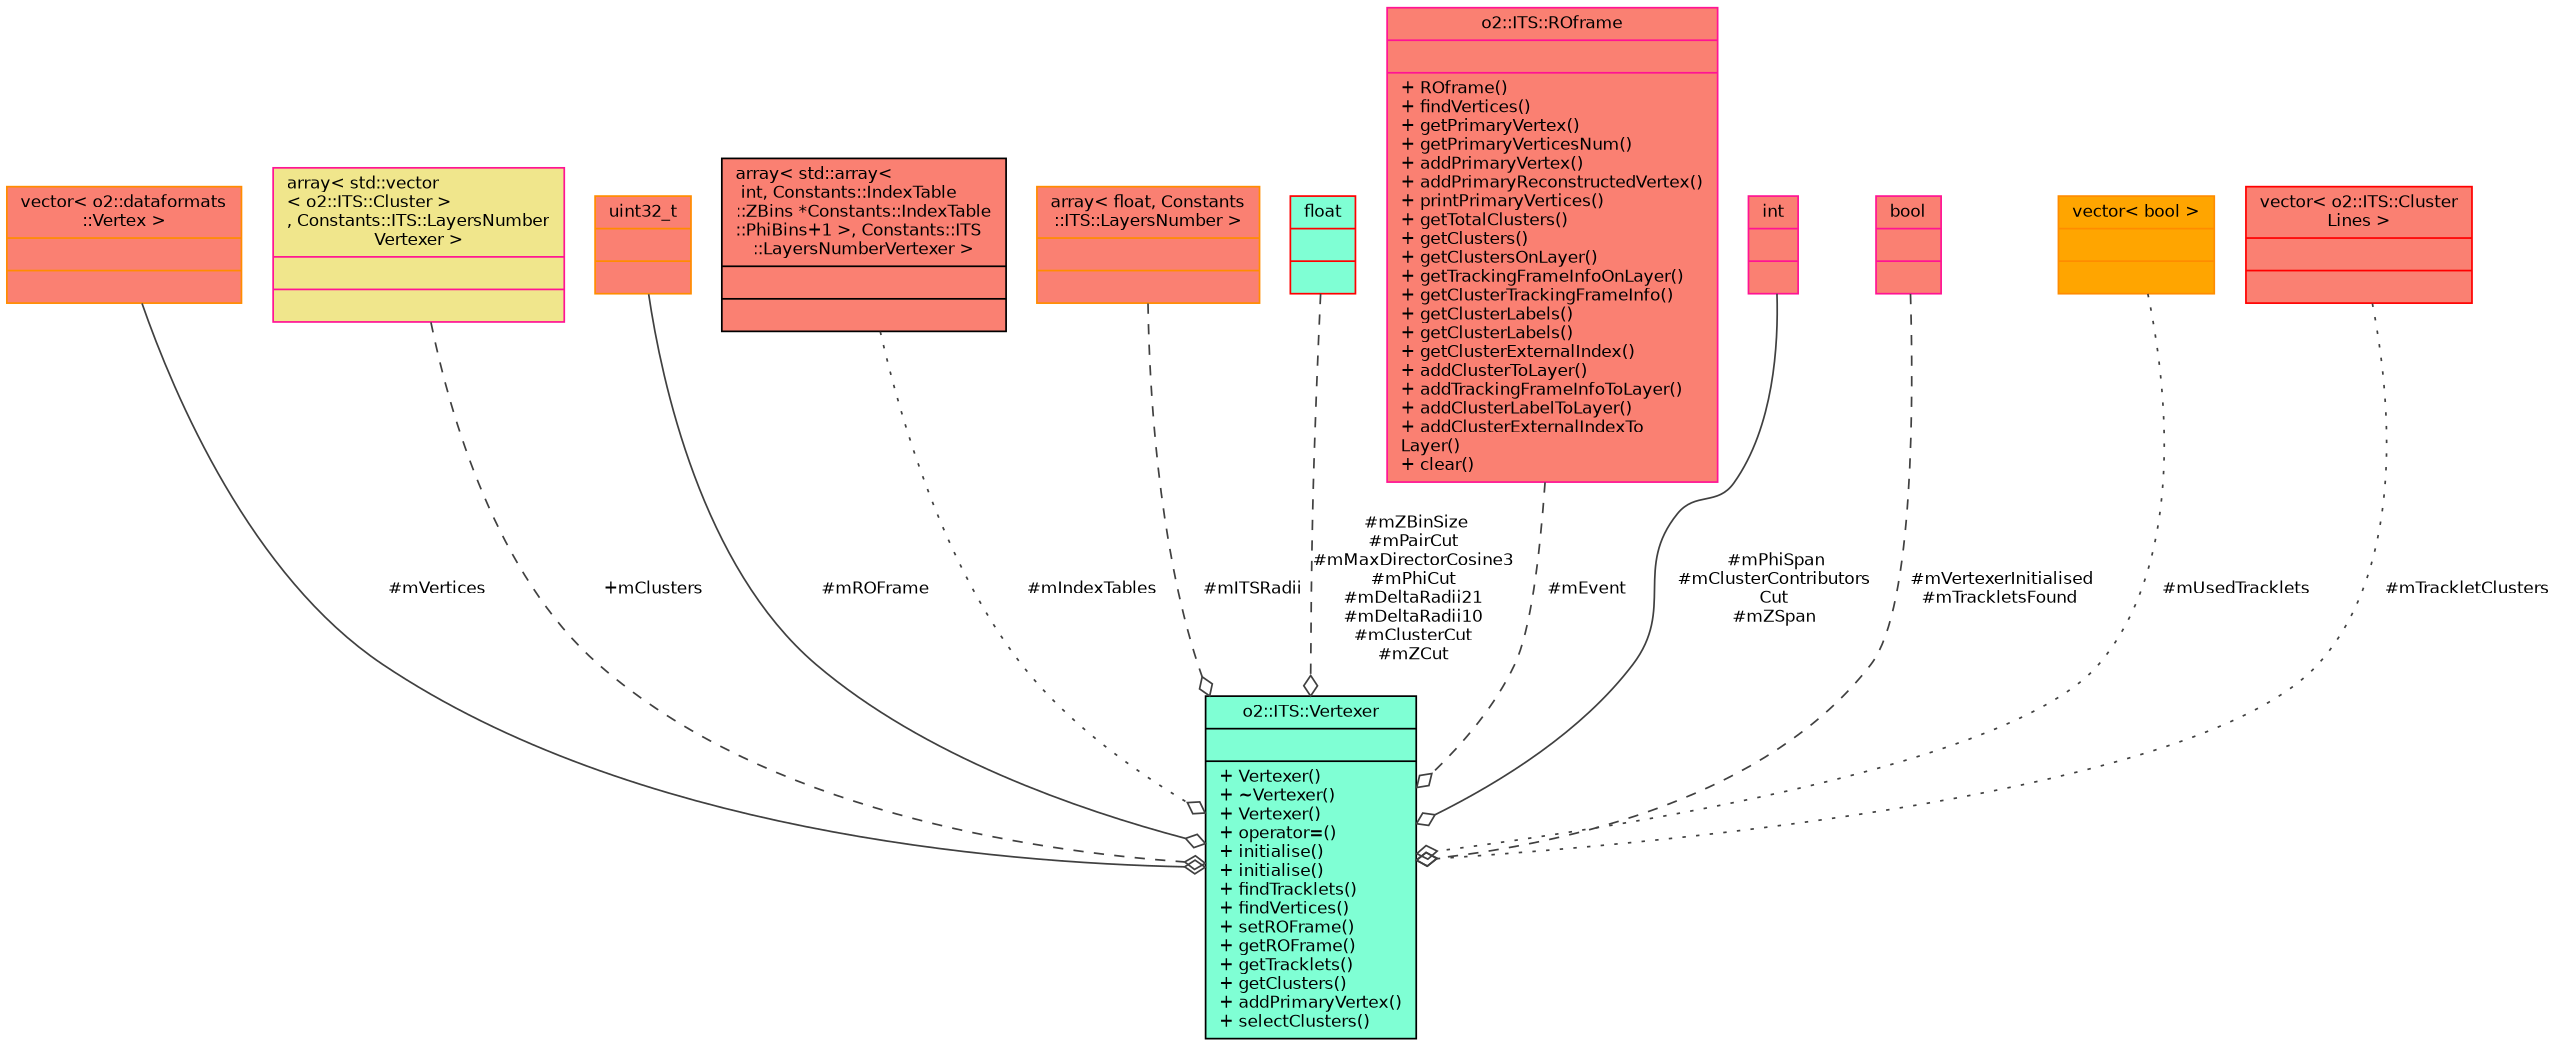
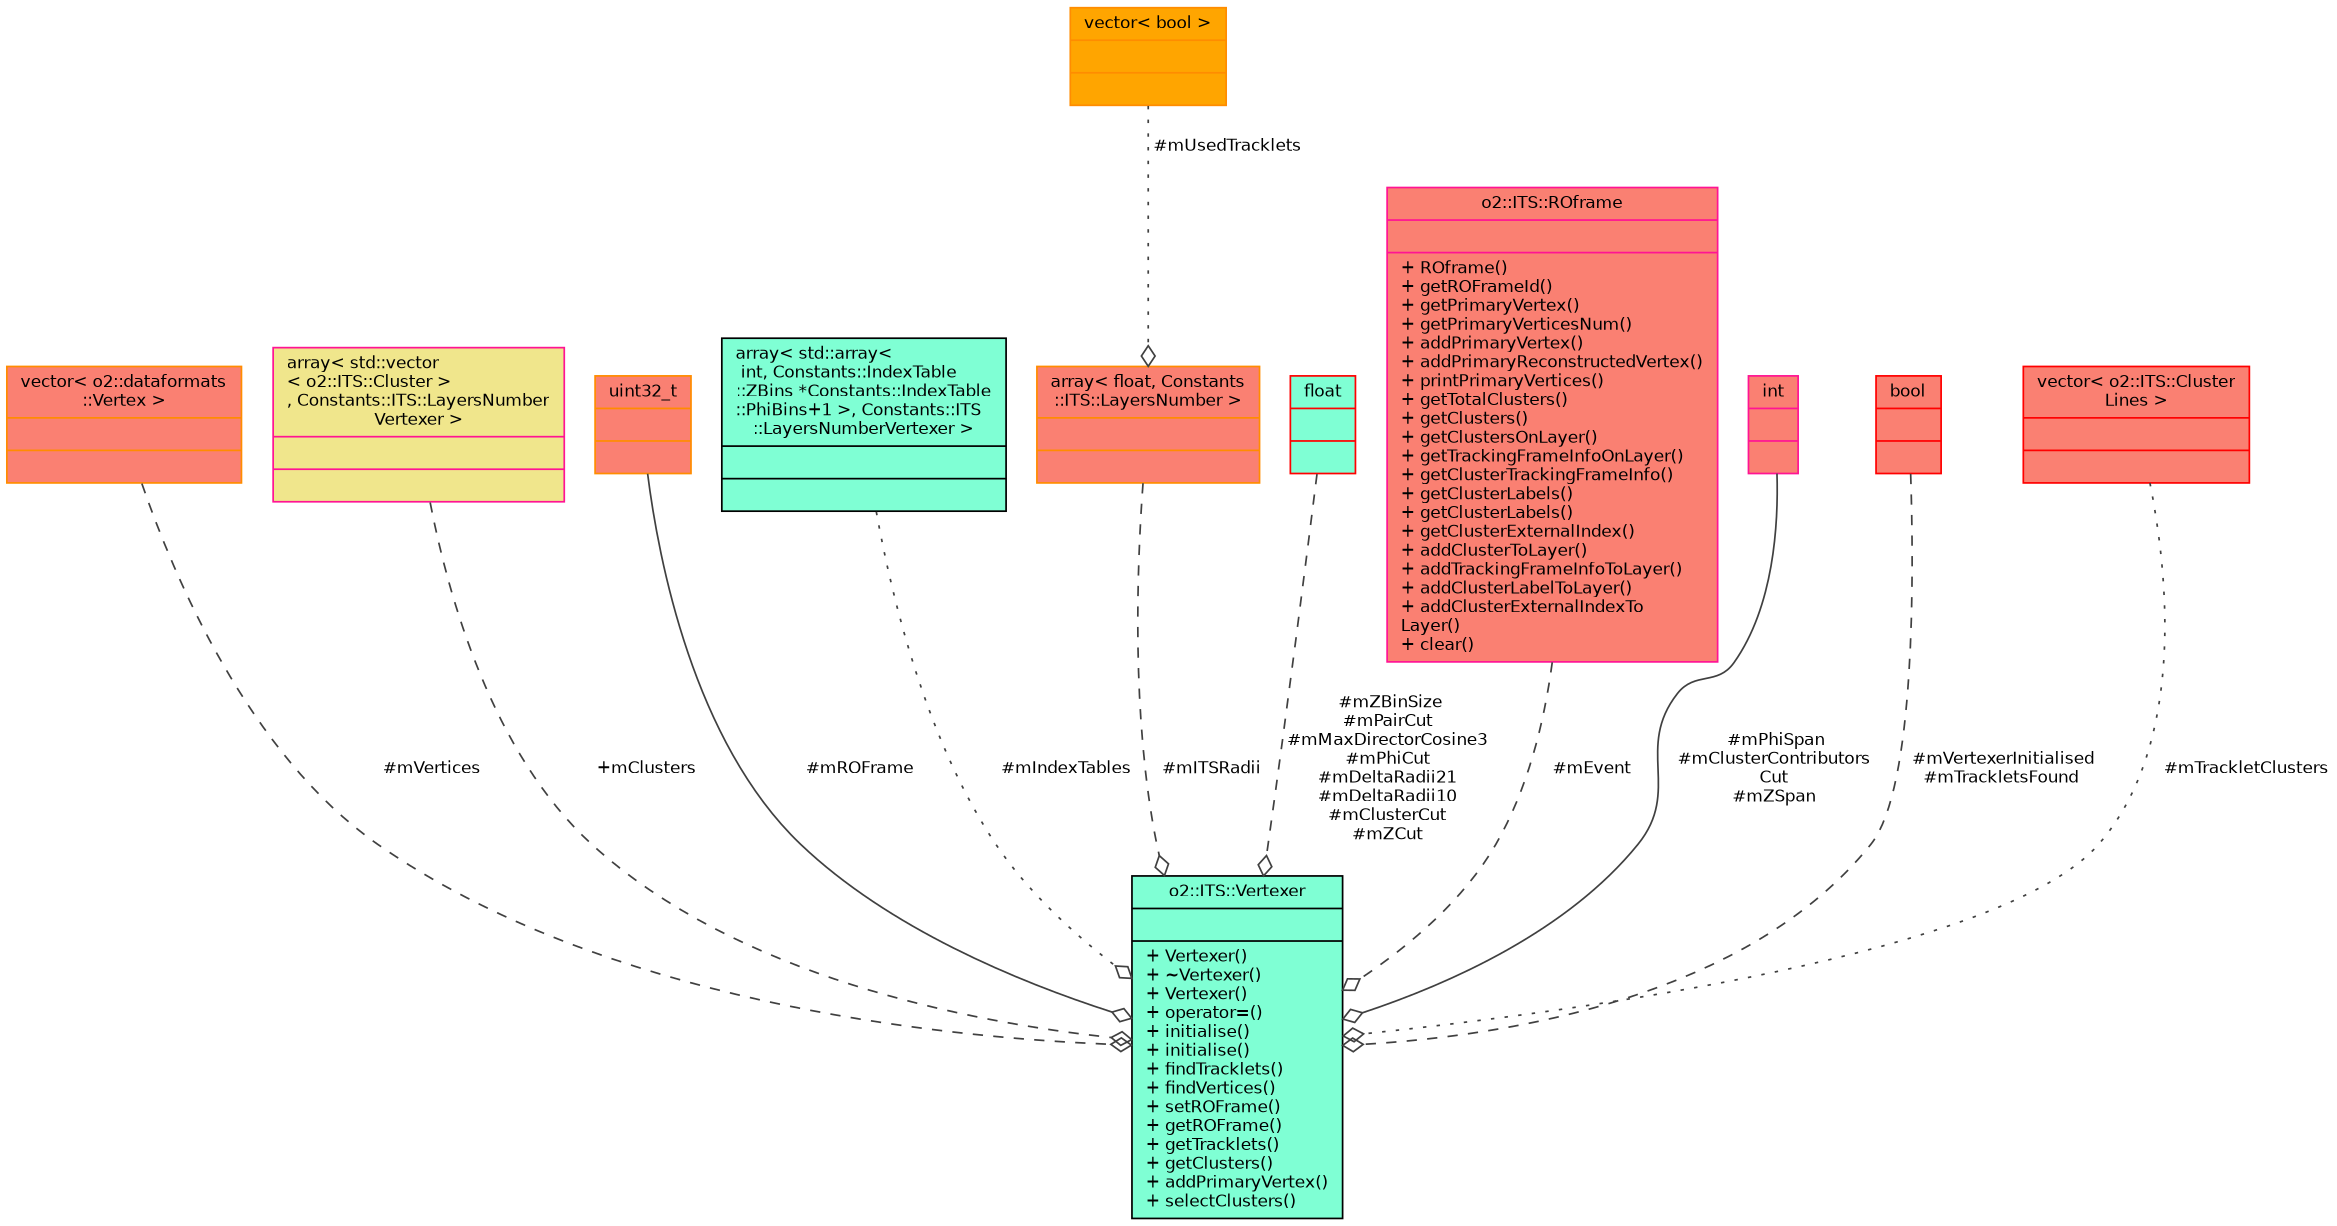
node "o2::ITS::ROframe": text "+ findVertices()" -> "+ getROFrameId()"
node "array< std::array<": fillcolor salmon -> aquamarine
node "bool": color deeppink -> red
edge "vector< bool >" -> "o2::ITS::Vertexer": now "vector< bool >" -> "array< float, Constants"
edge "vector< o2::dataformats" -> "o2::ITS::Vertexer": style solid -> dashed
